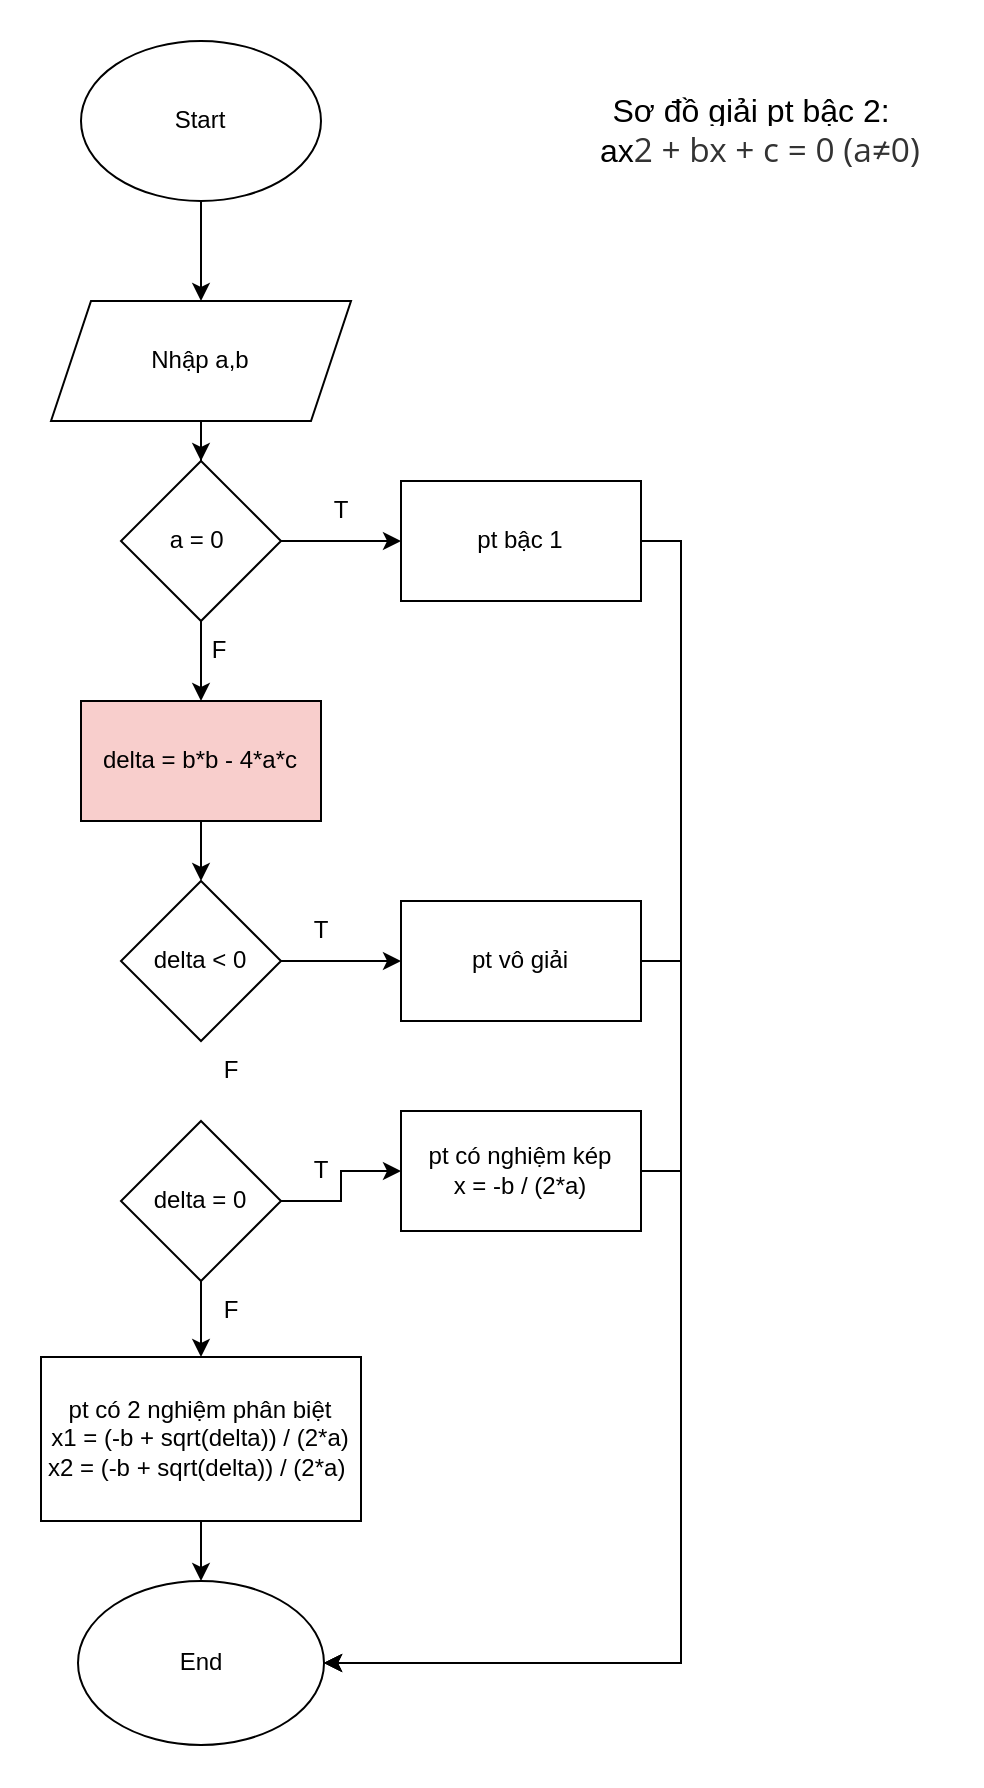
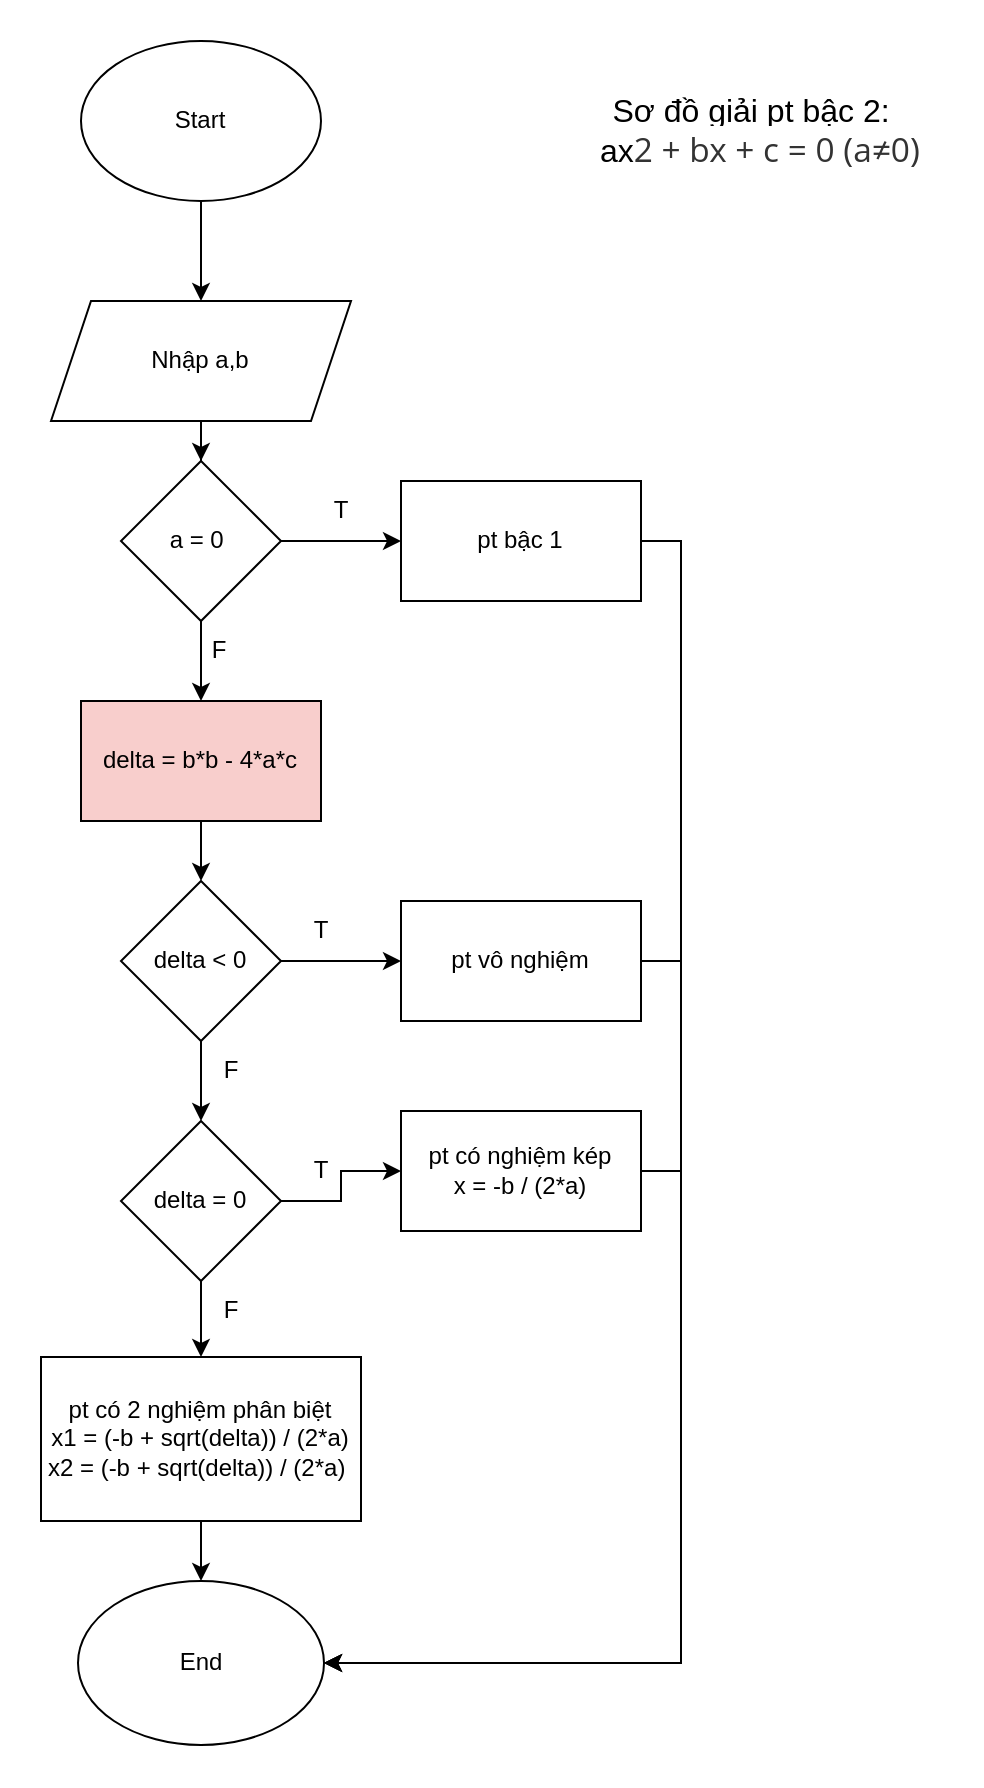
node "pt vô giải": label "pt vô giải" -> "pt vô nghiệm"
edge "delta < 0" -> "delta = 0": added
